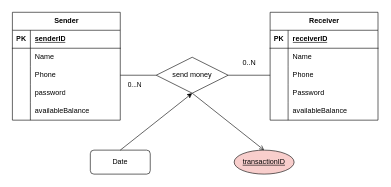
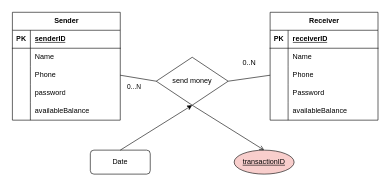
node "send money": size 72x36 -> 72x48
